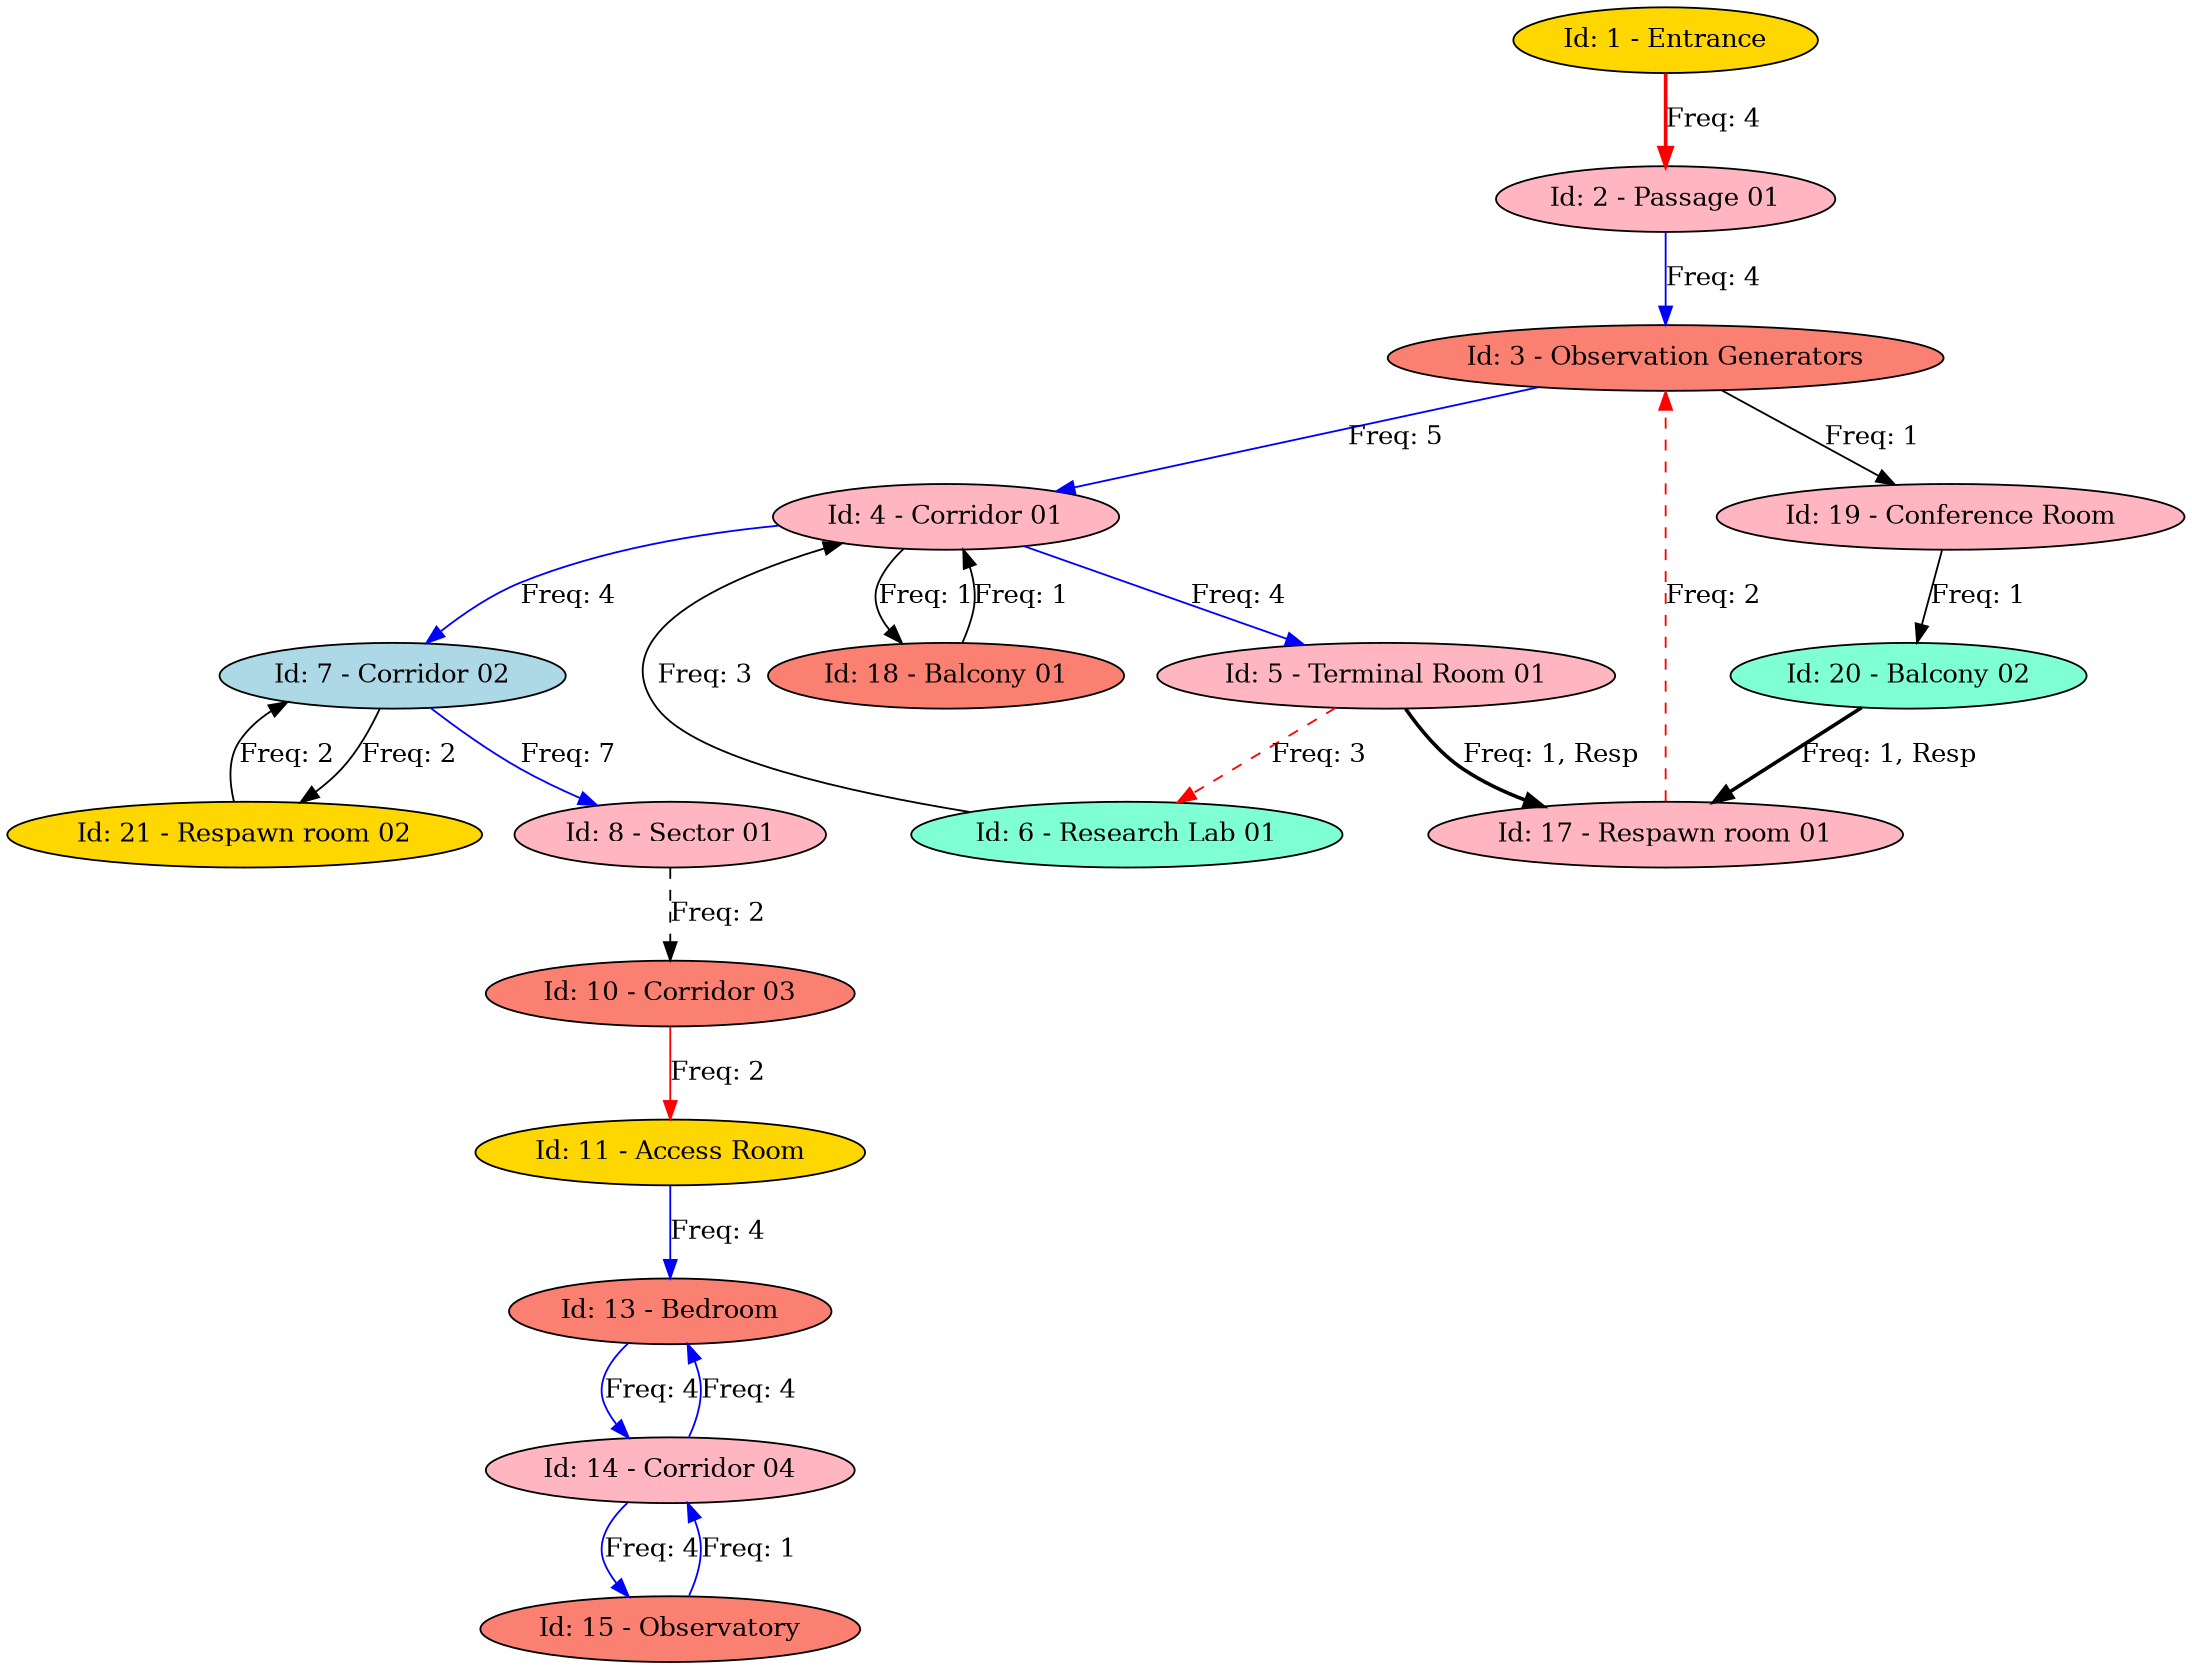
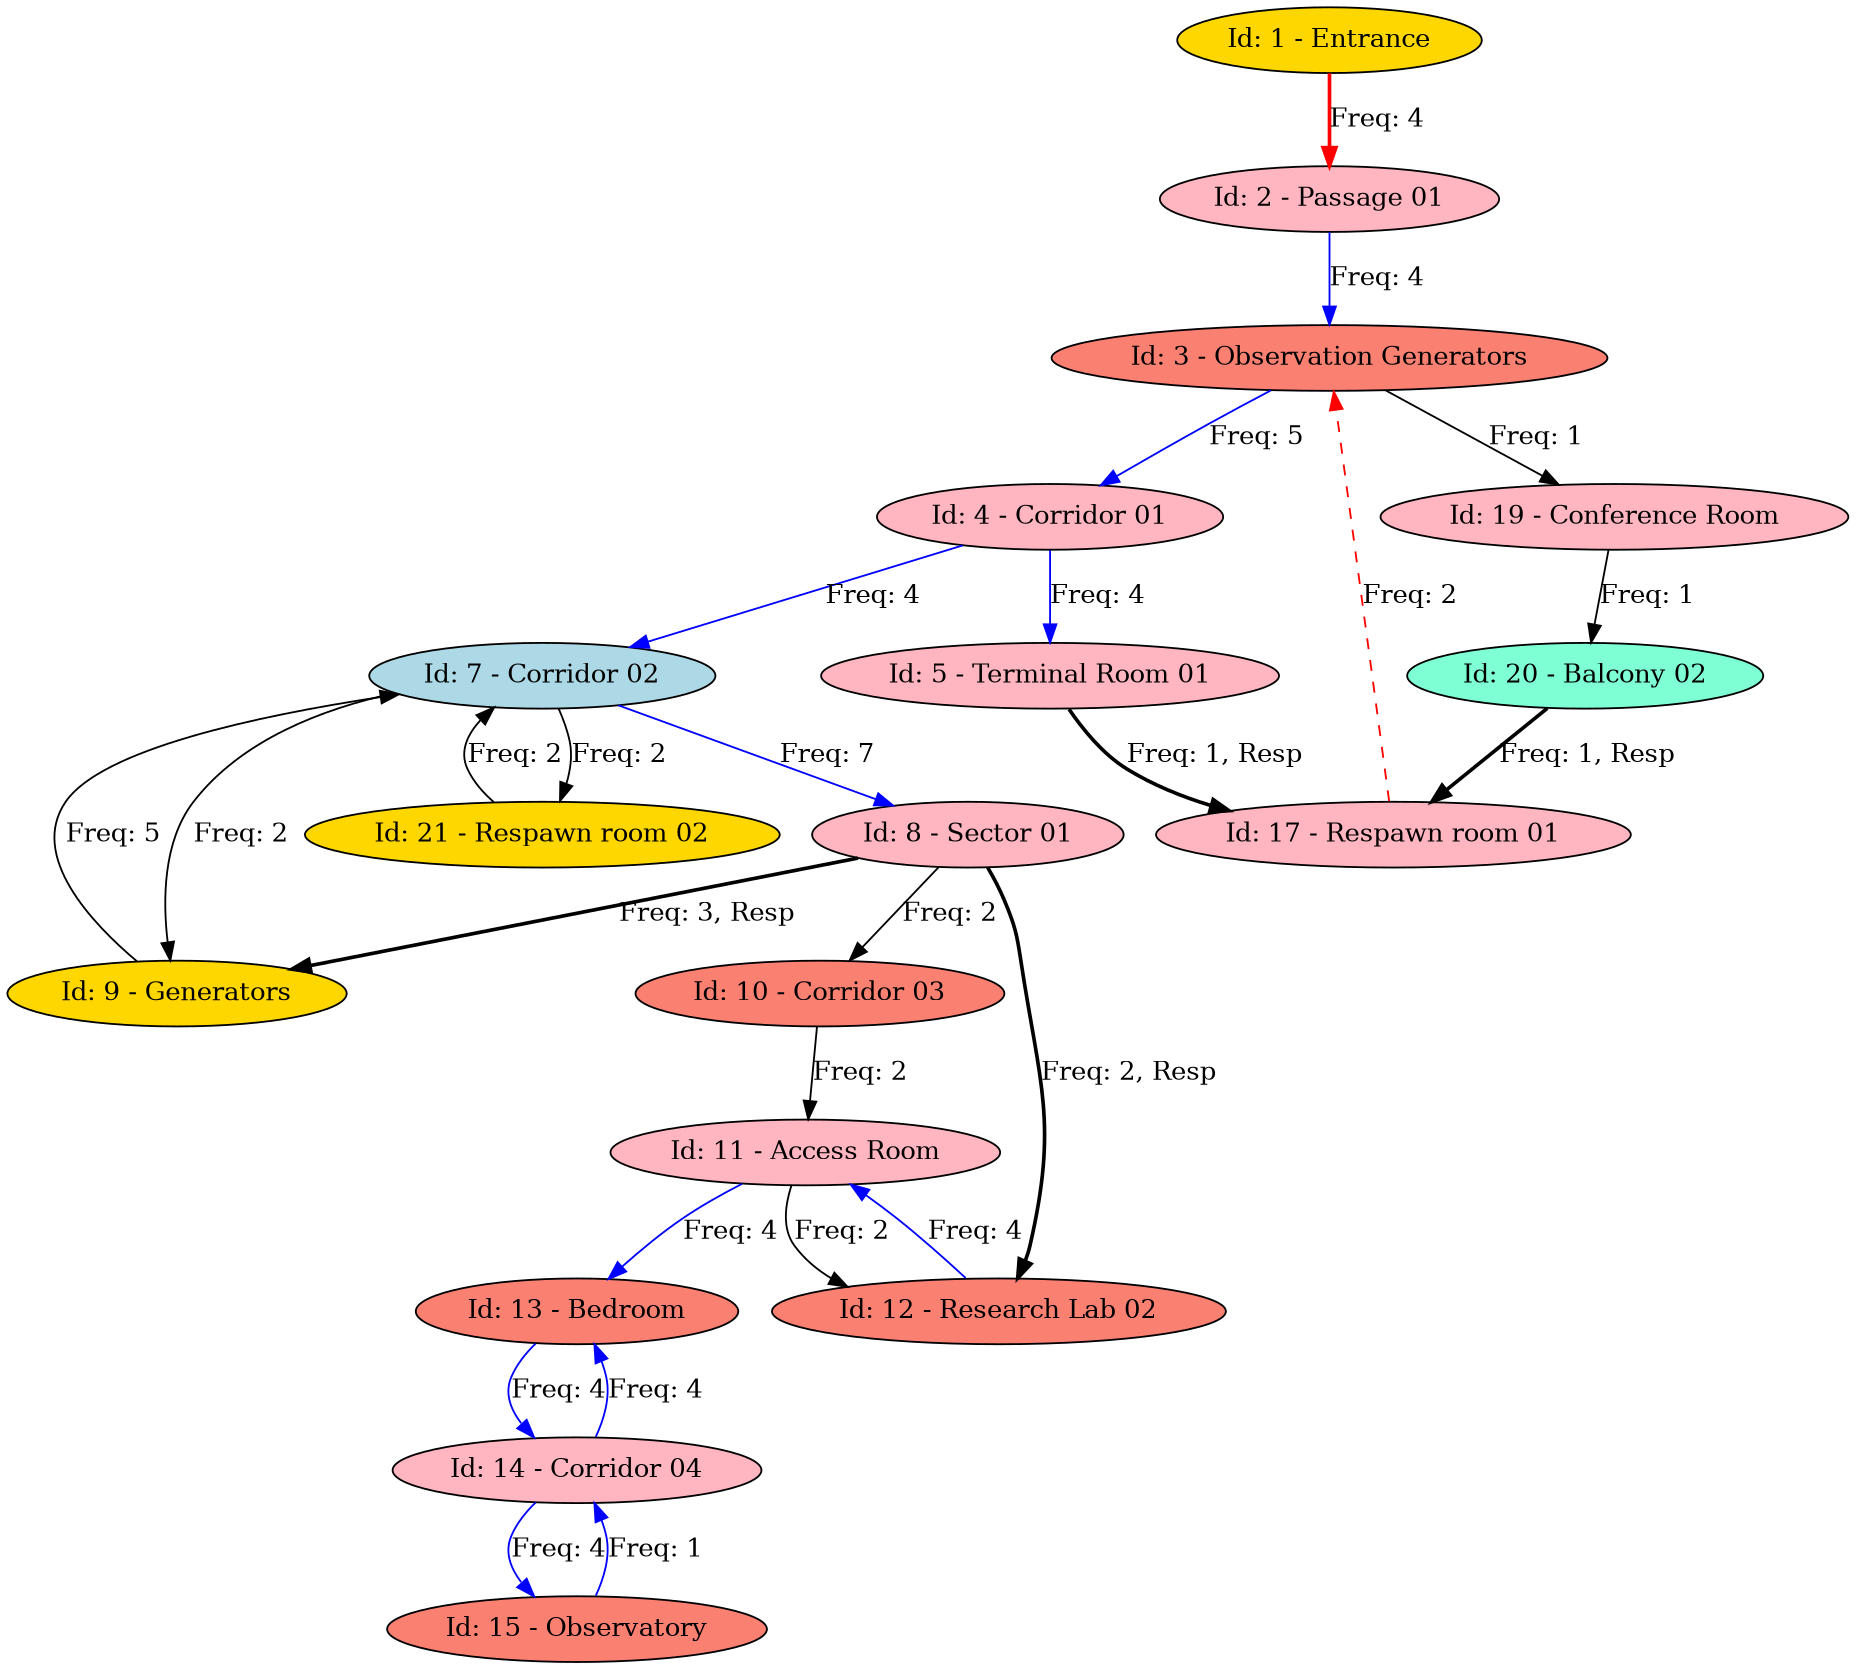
node "Id: 18 - Balcony 01": removed
node "Id: 6 - Research Lab 01": removed
edge "Id: 8 - Sector 01" -> "Id: 10 - Corridor 03": style dashed -> solid
node "Id: 9 - Generators": added
edge "Id: 10 - Corridor 03" -> "Id: 11 - Access Room": color red -> black
node "Id: 11 - Access Room": fillcolor gold -> lightpink
node "Id: 12 - Research Lab 02": added
